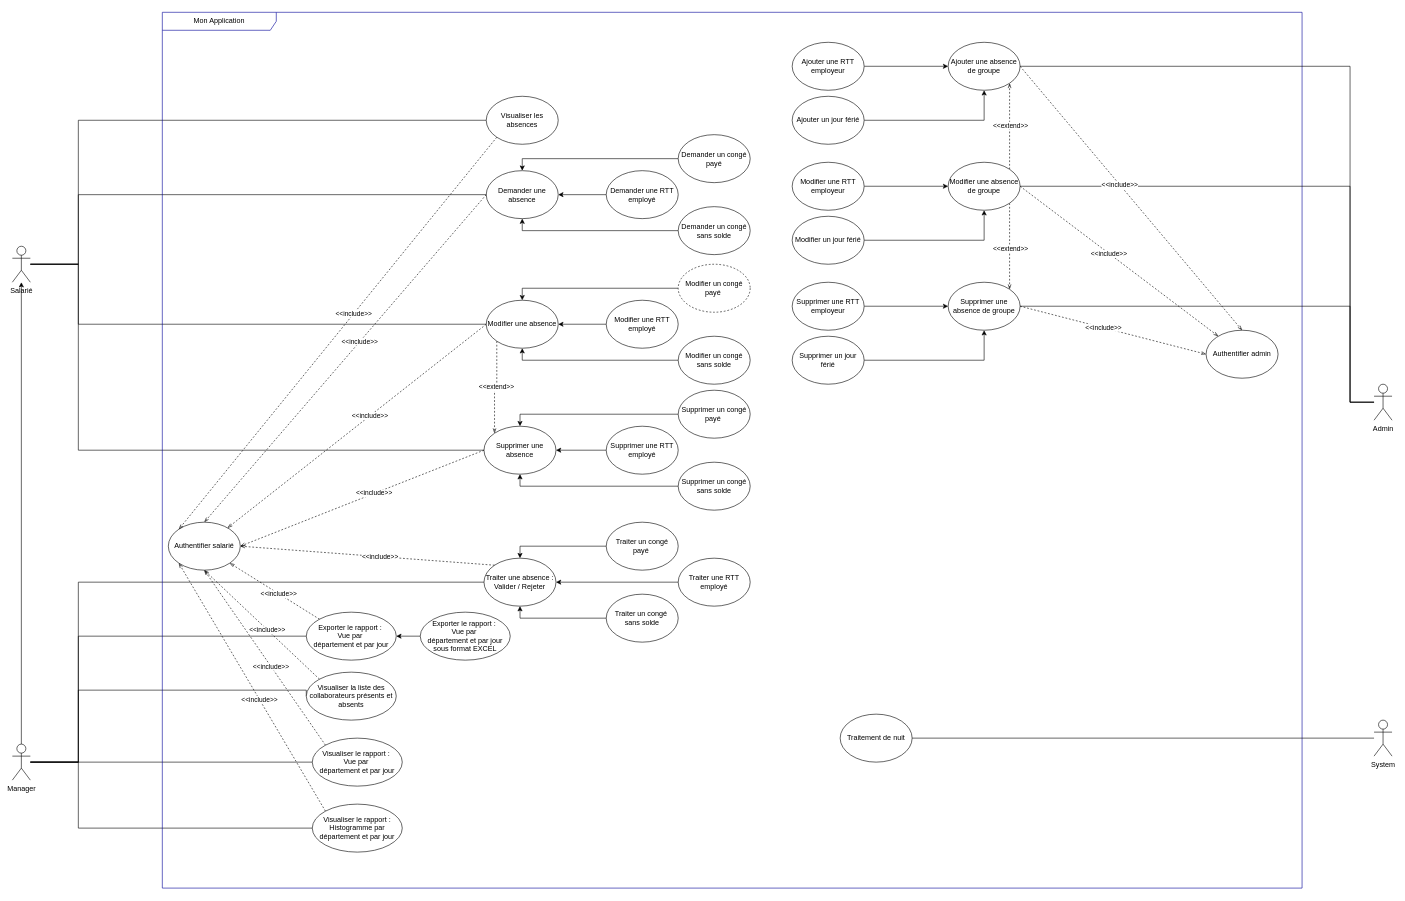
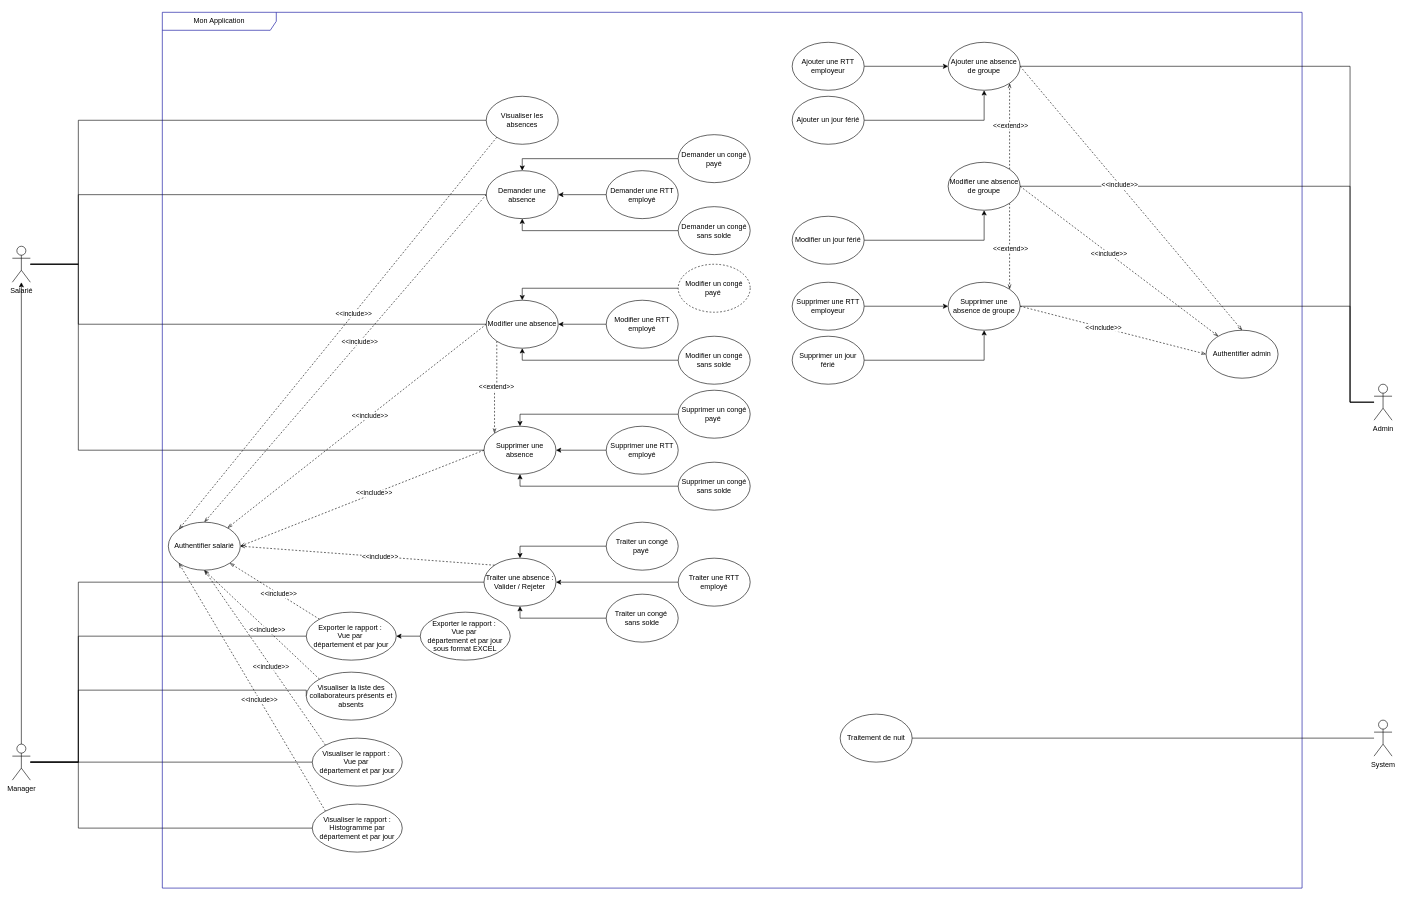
node "Modifier une RTT employeur": removed
edge "Modifier une RTT employeur" -> "Modifier une absence de groupe": removed
